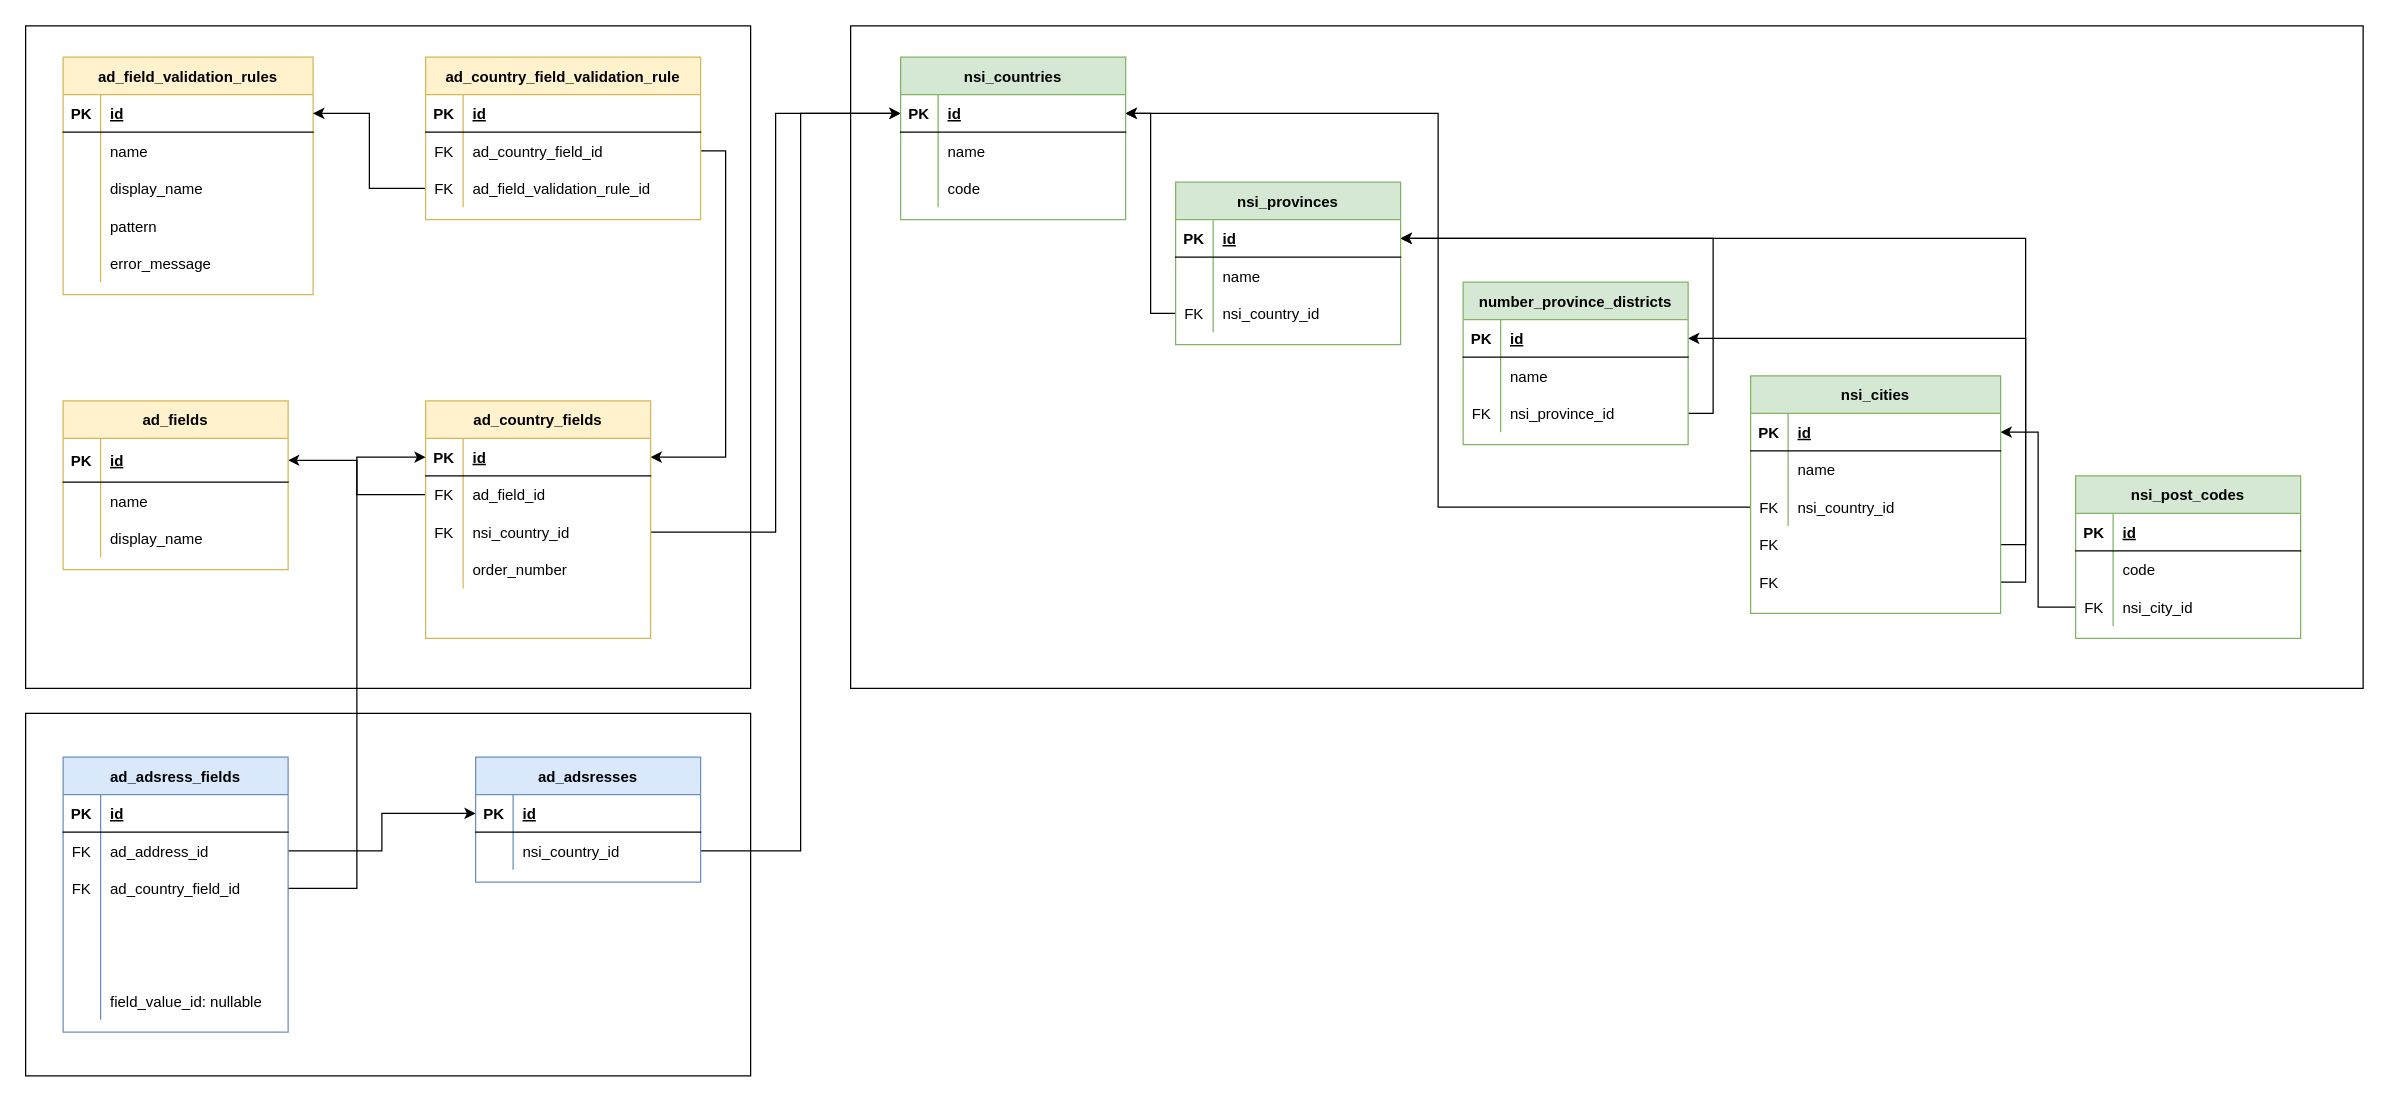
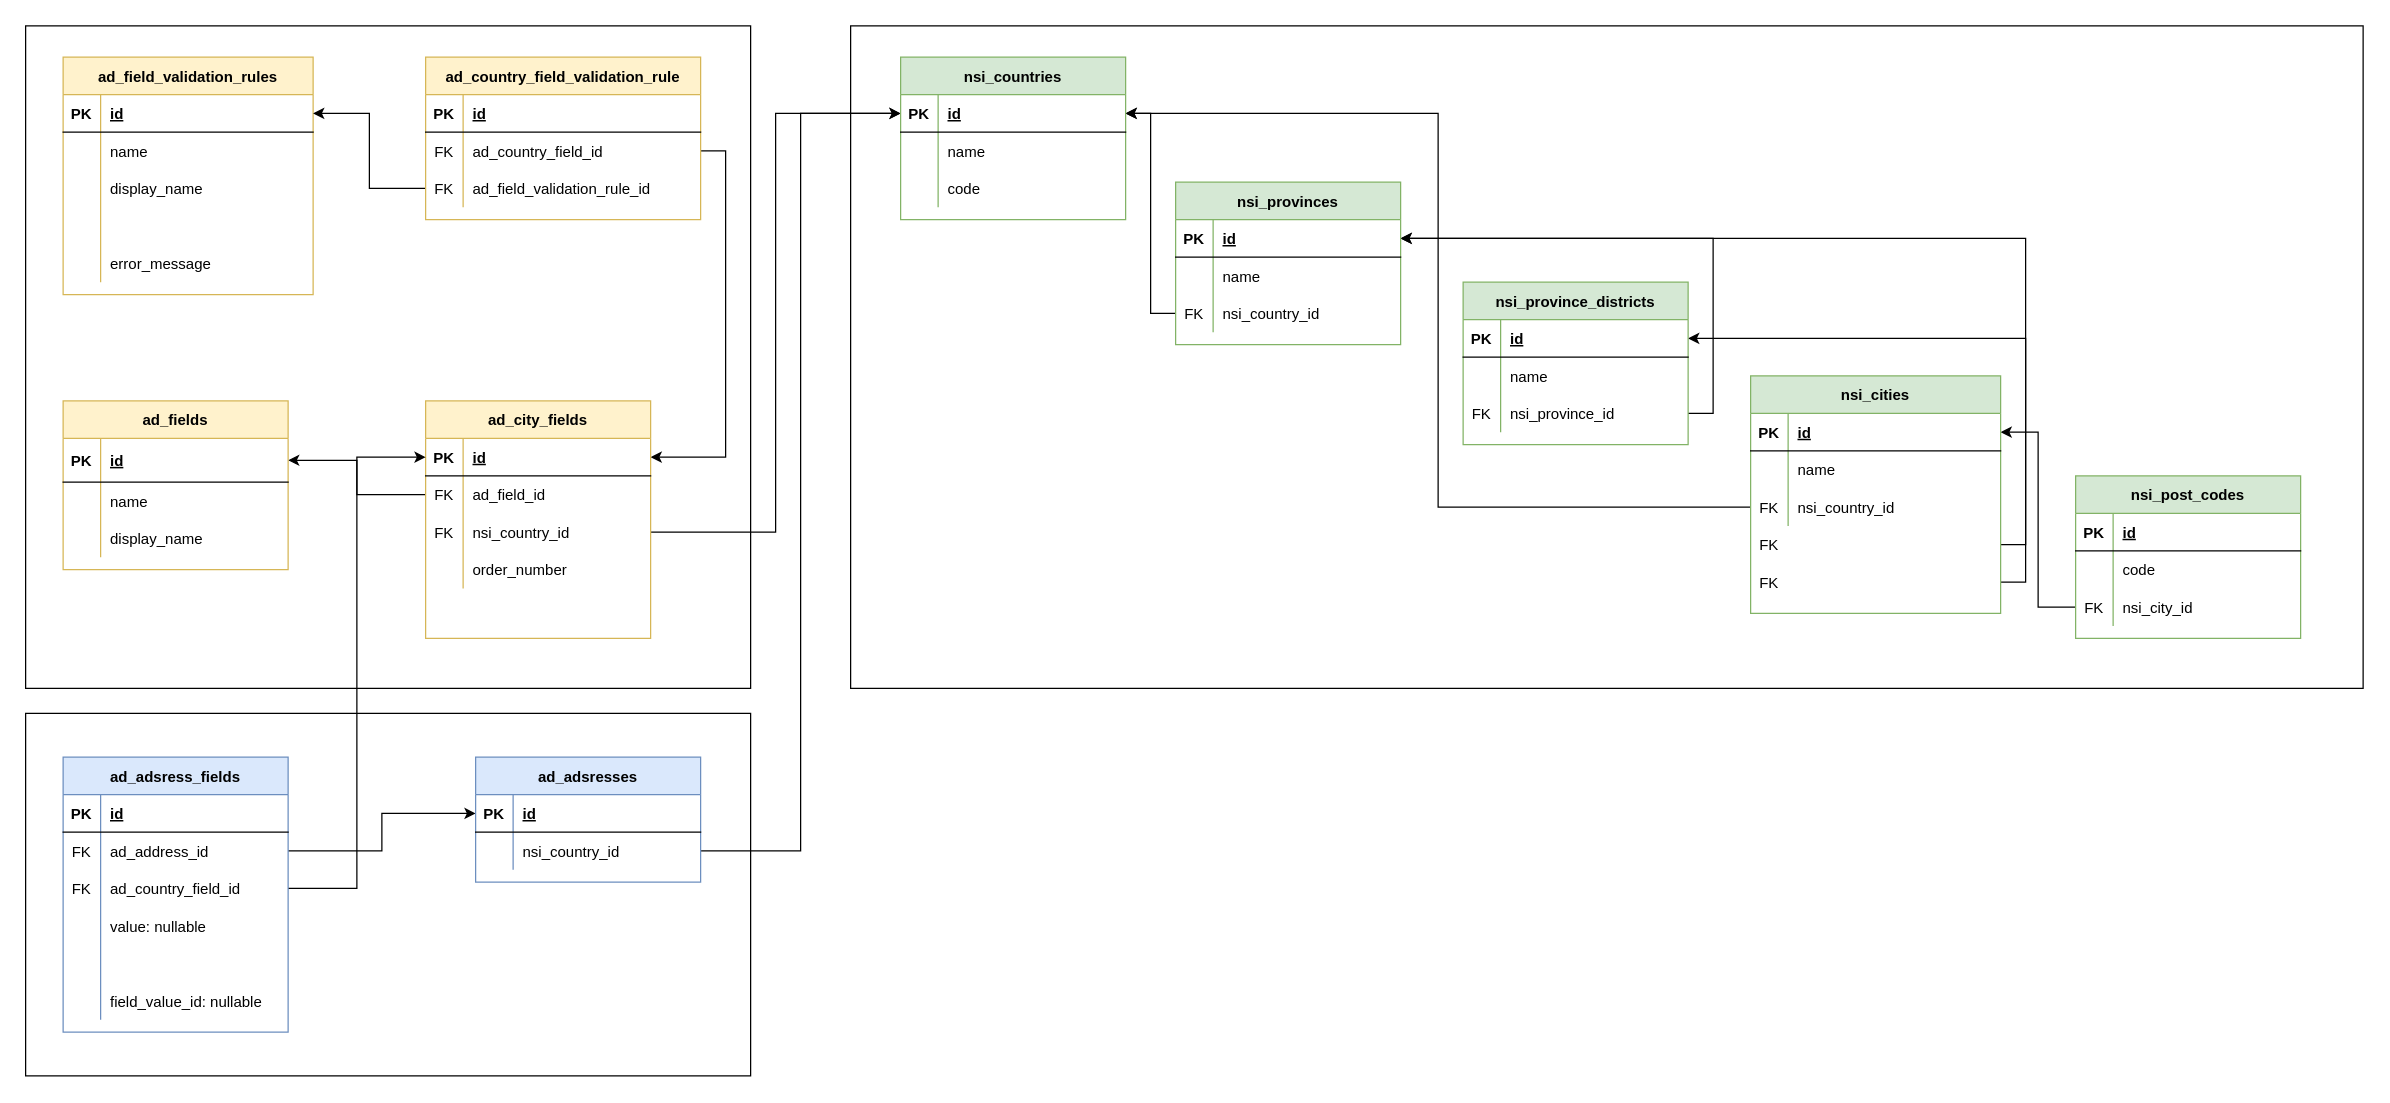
node "pattern": removed
node "number_province_districts": label "number_province_districts" -> "nsi_province_districts"
node "ad_country_fields": label "ad_country_fields" -> "ad_city_fields"
node "value: nullable": added
